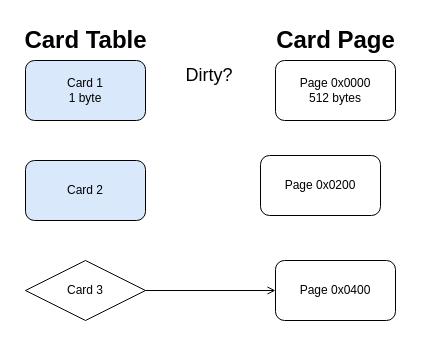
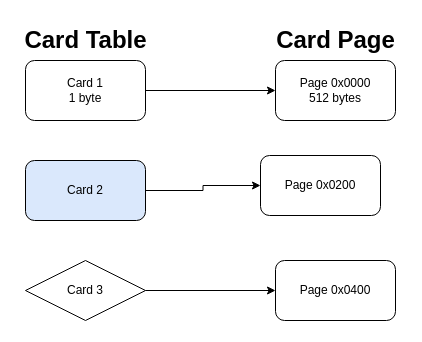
node "Dirty?": removed
node "Card 1 1 byte": fillcolor #dae8fc -> #ffffff
edge "Card 1 1 byte" -> "Page 0x0000 512 bytes": added
edge "Card 2" -> "Page 0x0200": added
edge "Card 3" -> "Page 0x0400": arrowhead open -> classic
